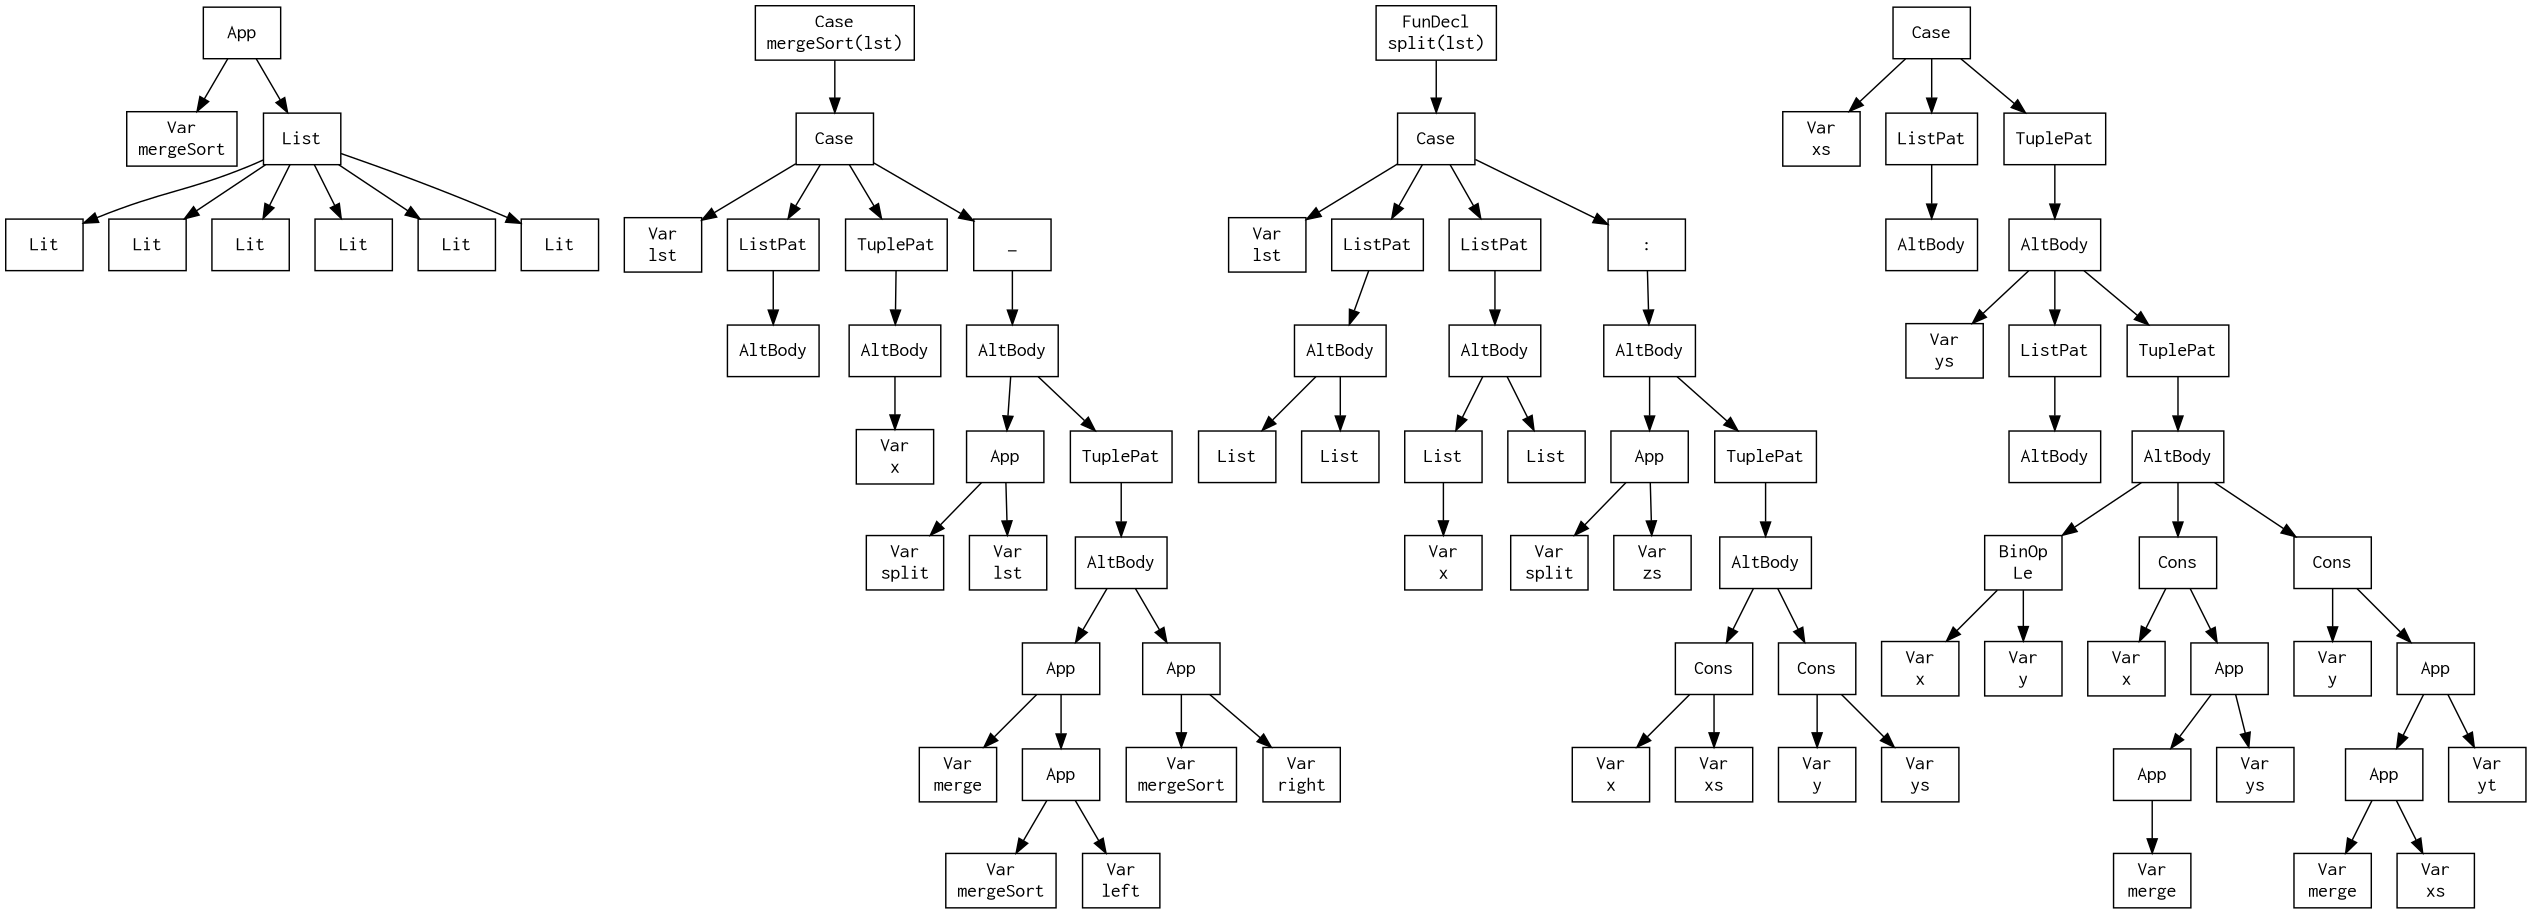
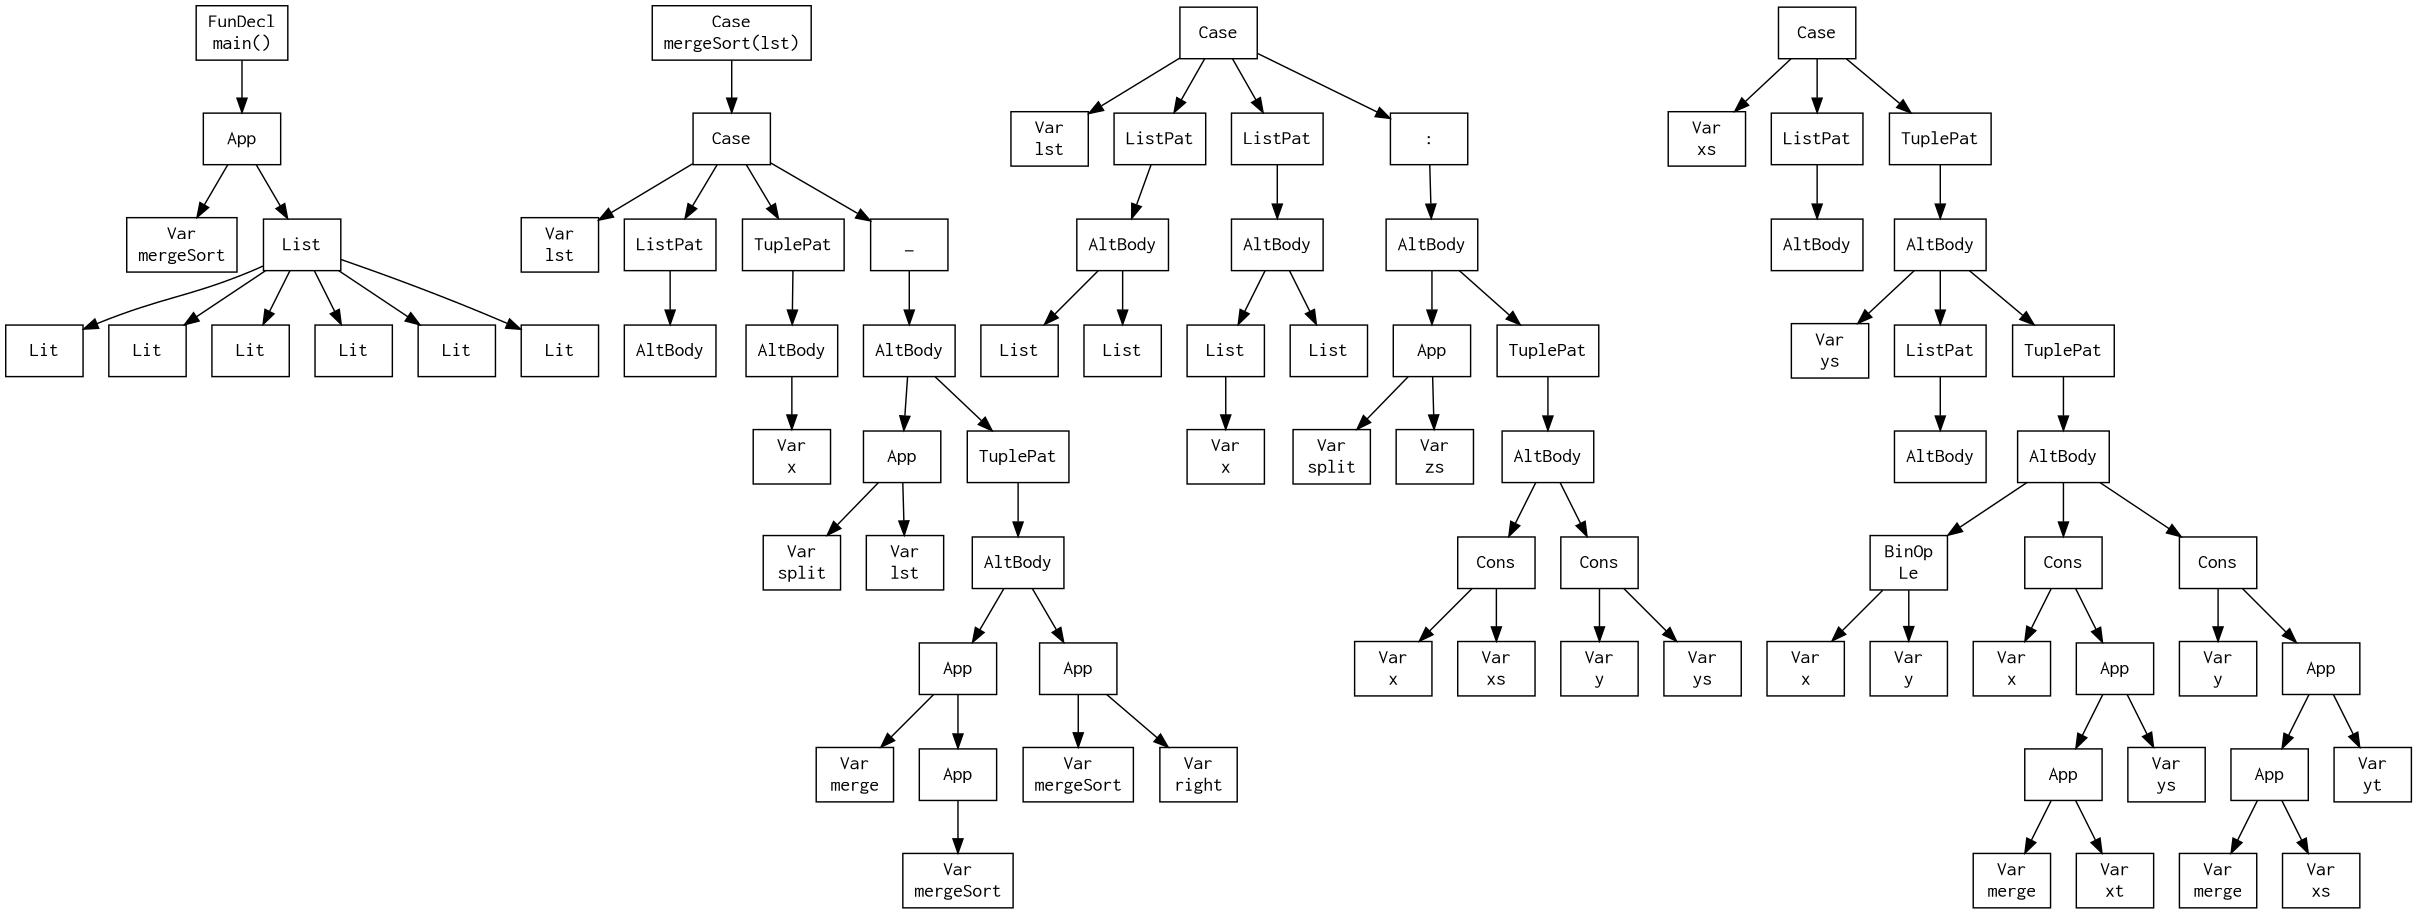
node "FunDecl main()": added
node "FunDecl split(lst)": removed
node "Var left": removed
node "Var xt": added
